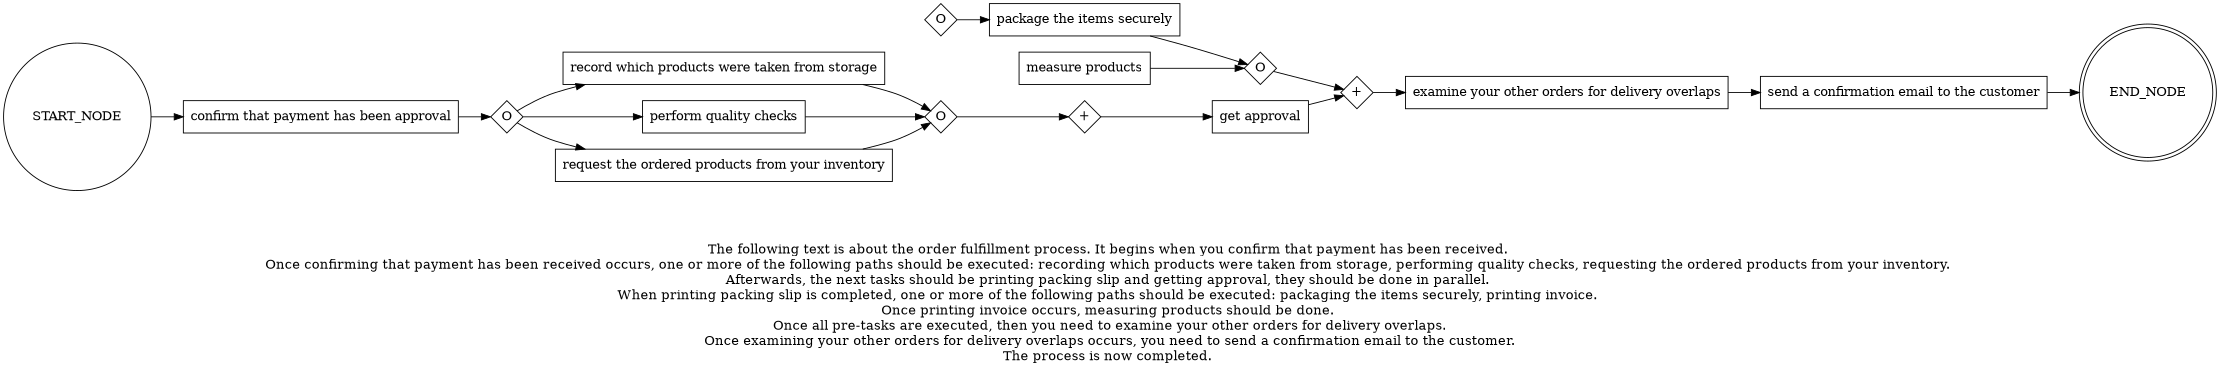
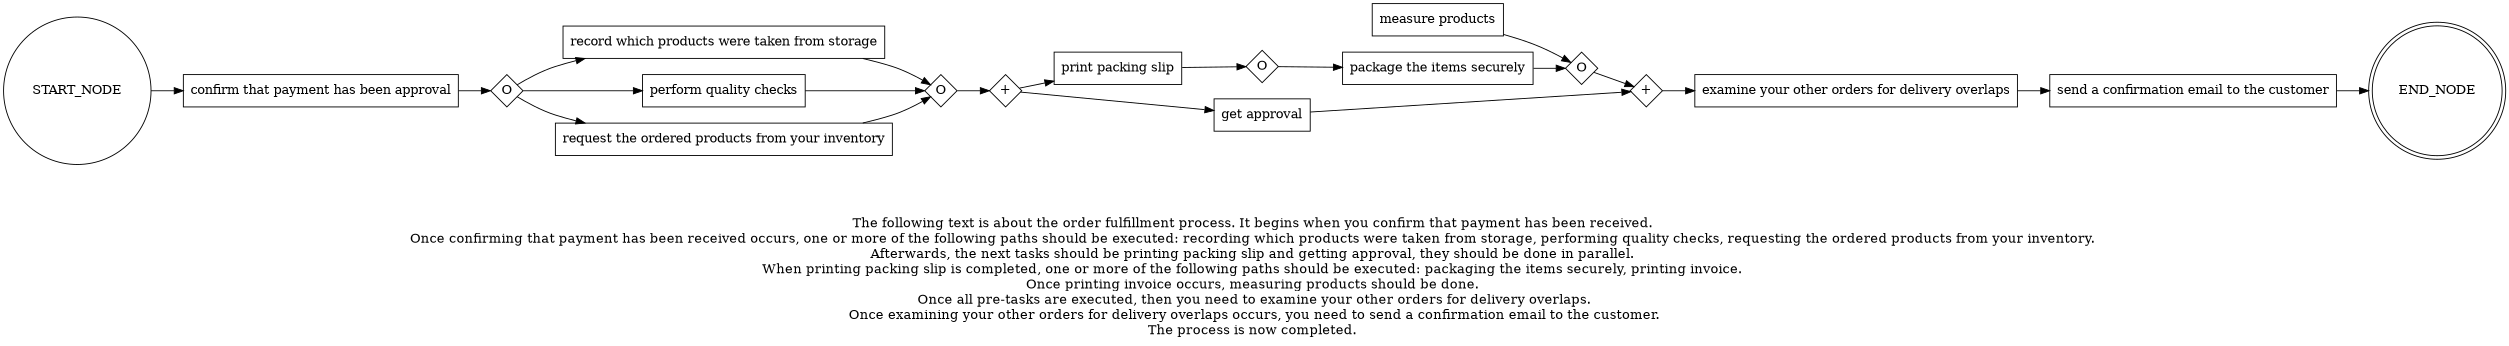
node "print packing slip": added
